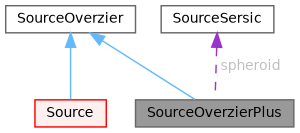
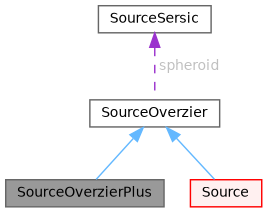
edge "SourceOverzierPlus" -> "SourceSersic": now "SourceOverzier" -> "SourceSersic"
